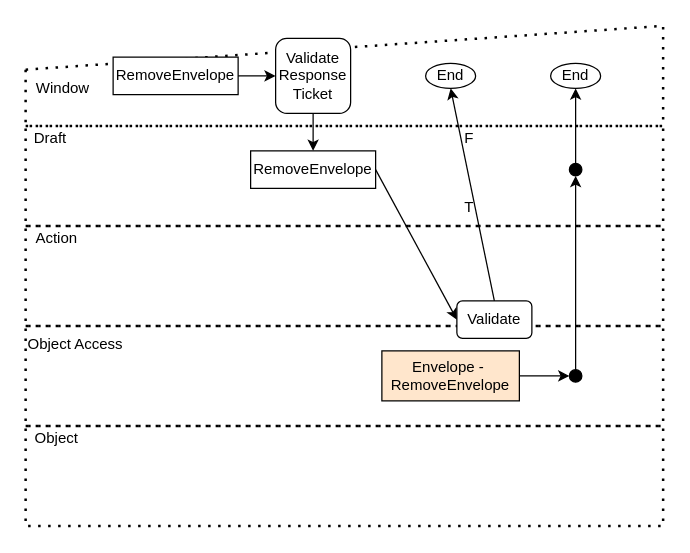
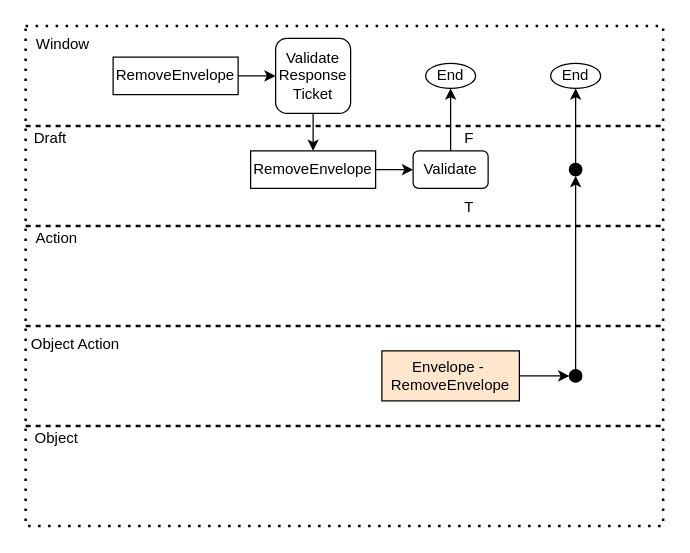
node "Window": moved (63, 88) -> (63, 44)
node "Validate": moved (494, 319) -> (451, 169)
node "Object Access": label "Object Access" -> "Object Action"
